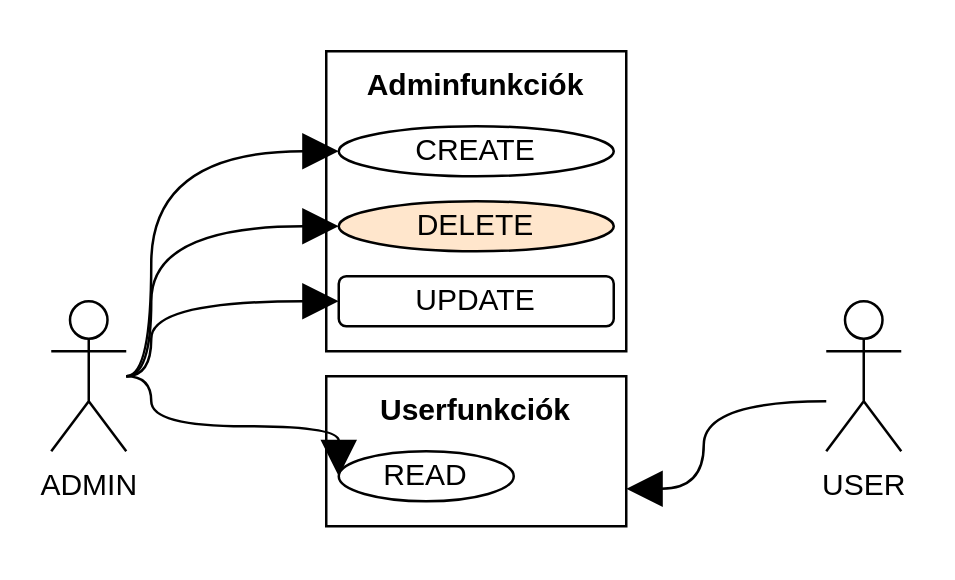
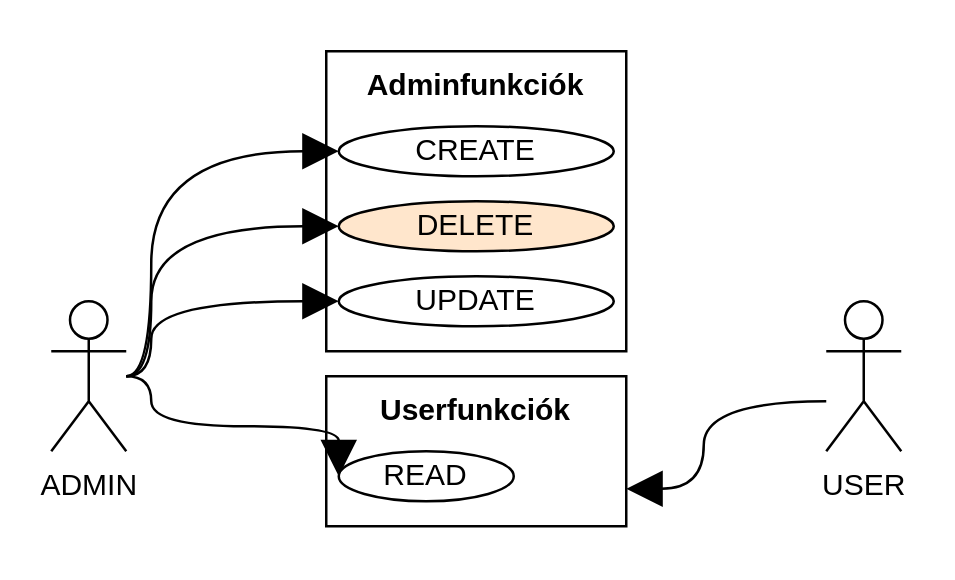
node "UPDATE": shape rounded rectangle -> ellipse
